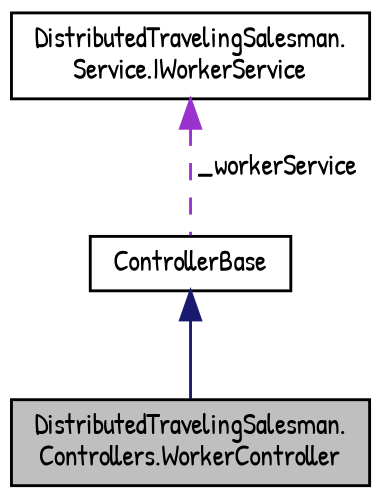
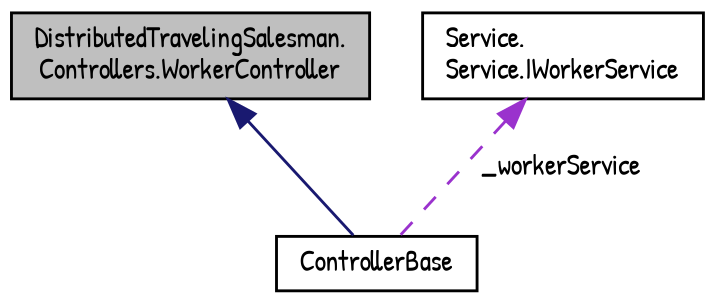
node "DistributedTravelingSalesman. Service.IWorkerService": label "DistributedTravelingSalesman. Service.IWorkerService" -> "Service. Service.IWorkerService"
edge "DistributedTravelingSalesman. Controllers.WorkerController" -> "ControllerBase": reversed
